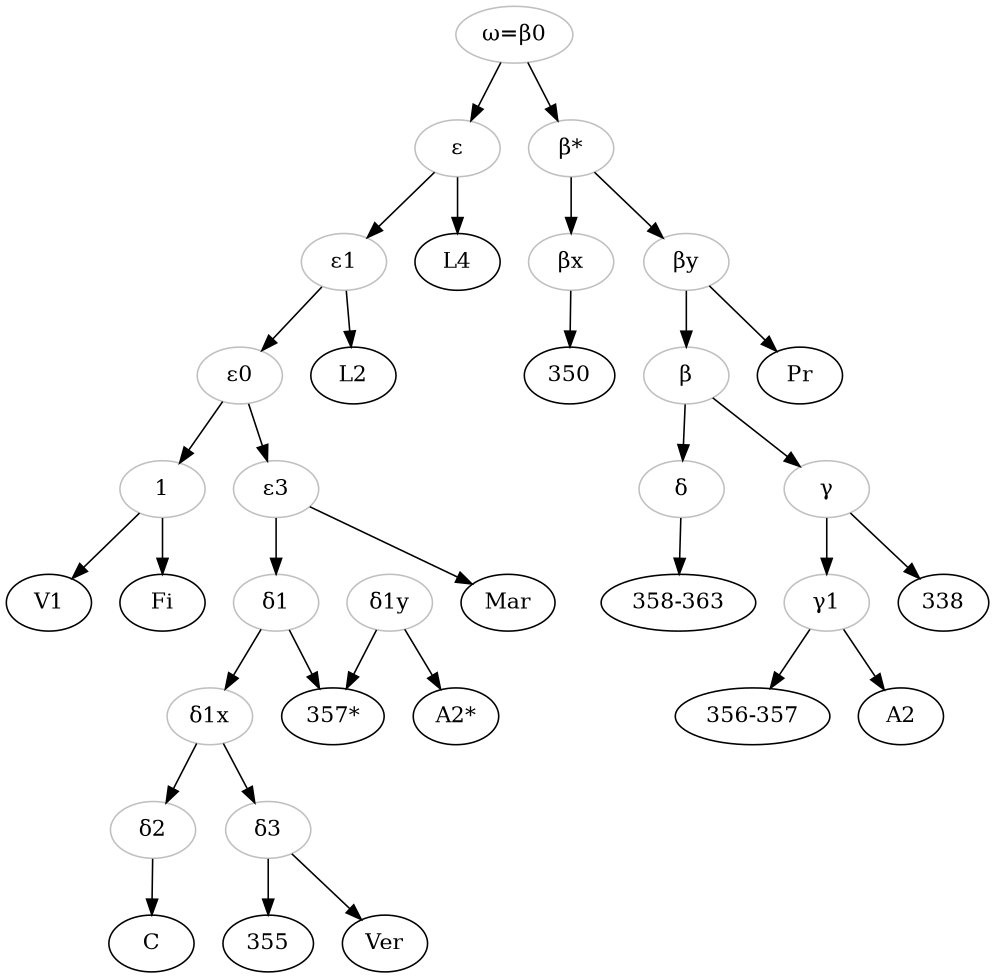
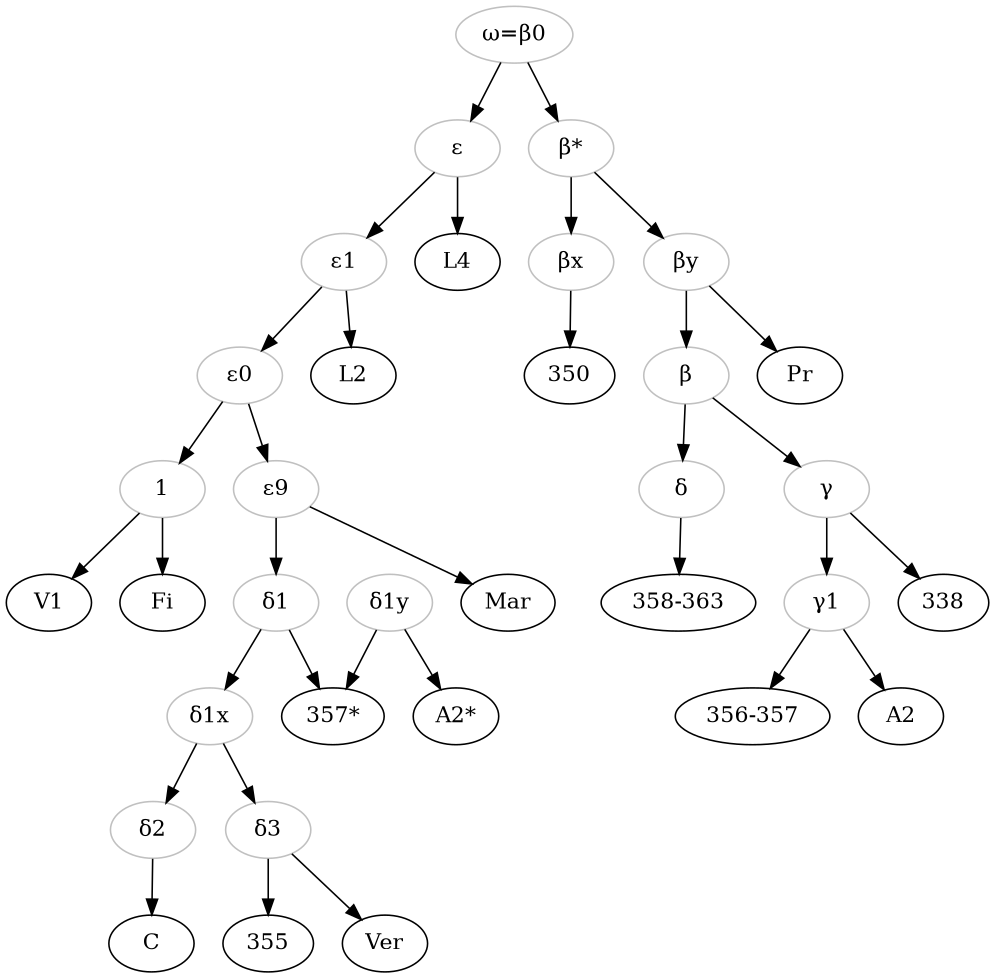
node "ε3": label "ε3" -> "ε9"
